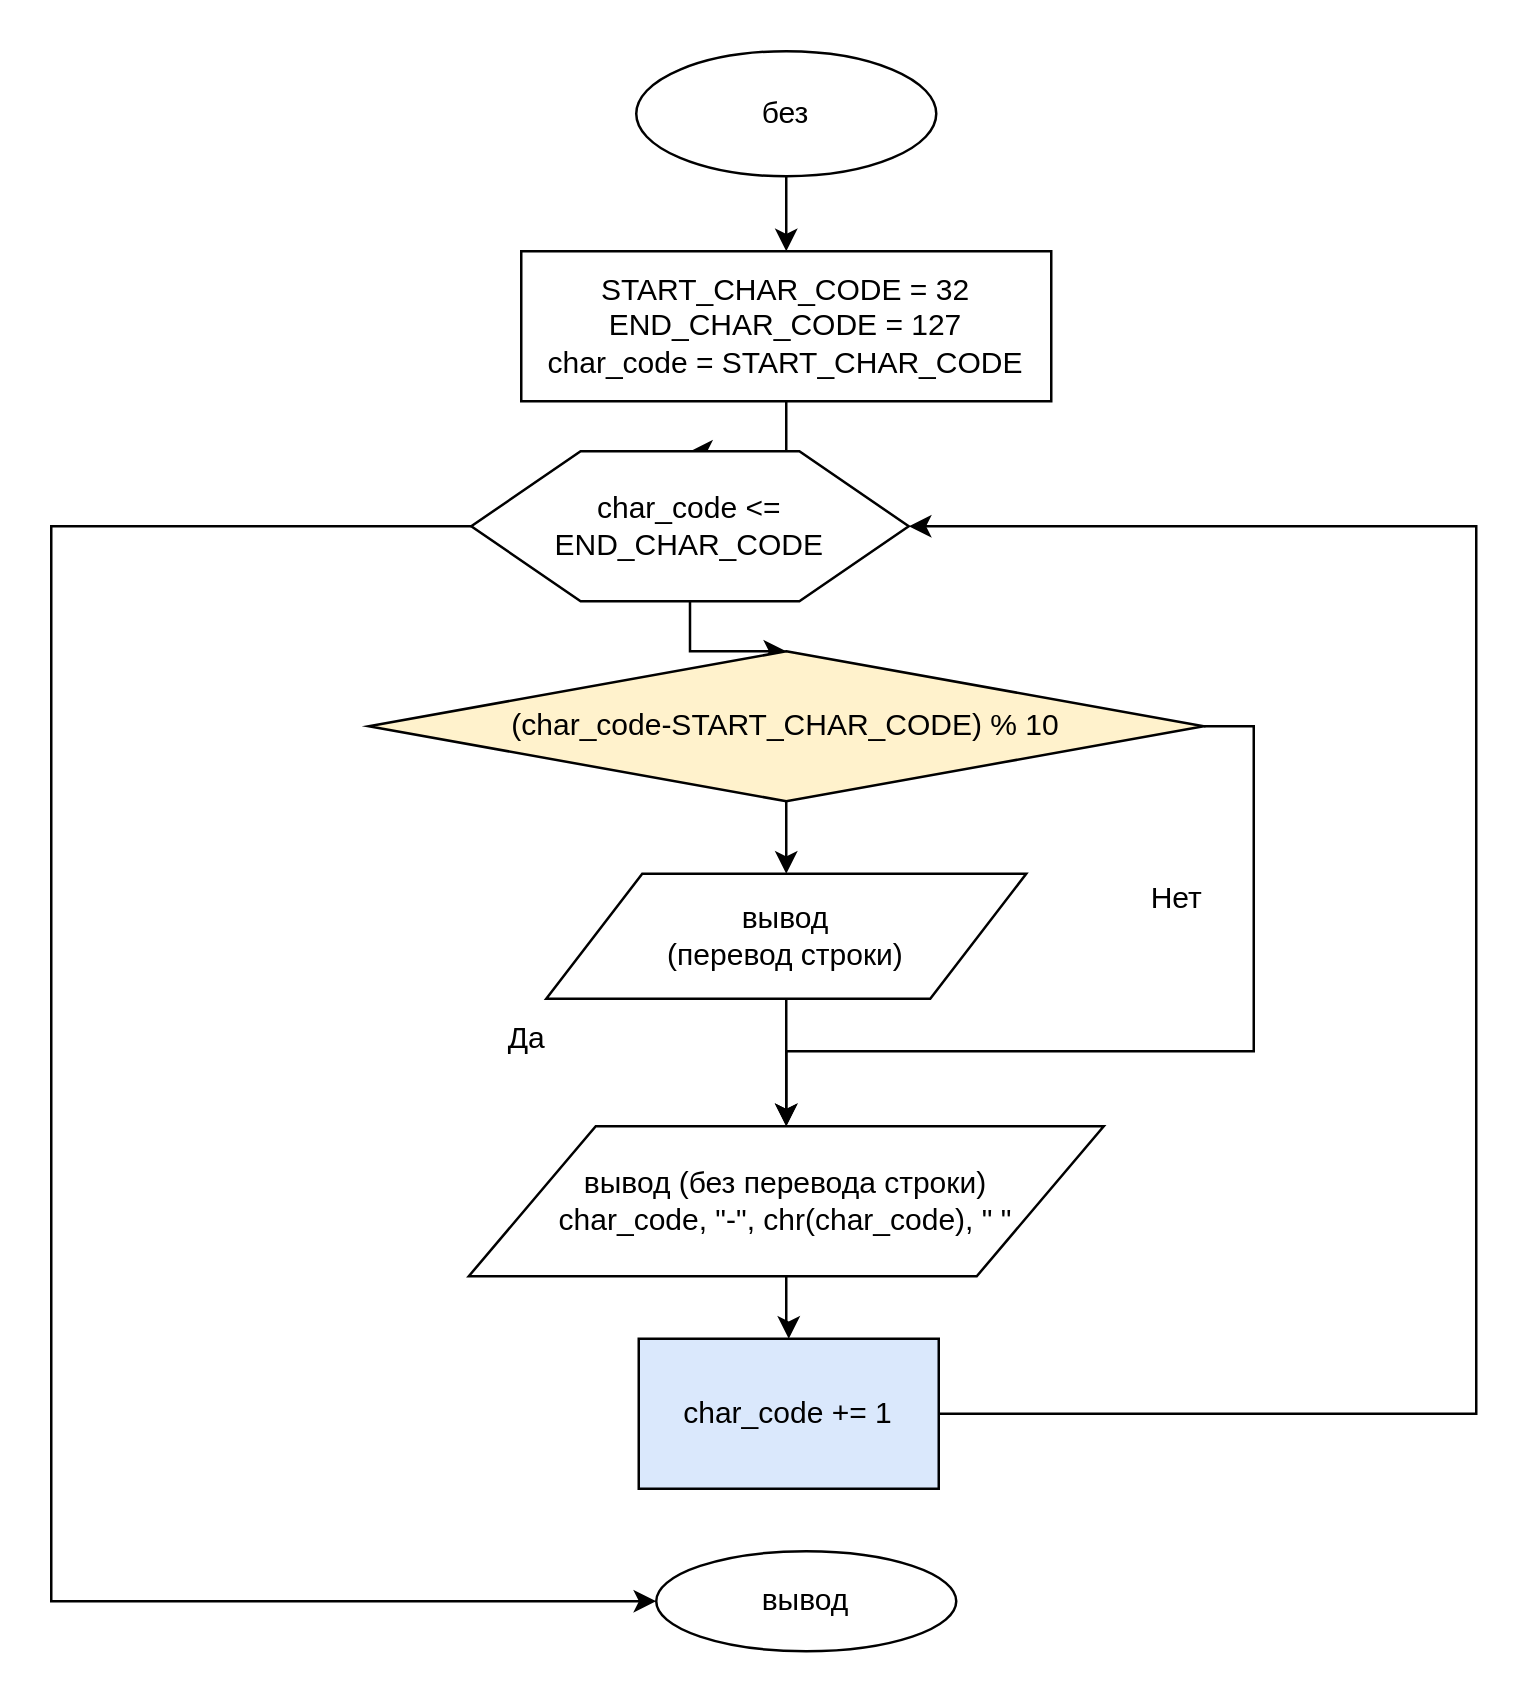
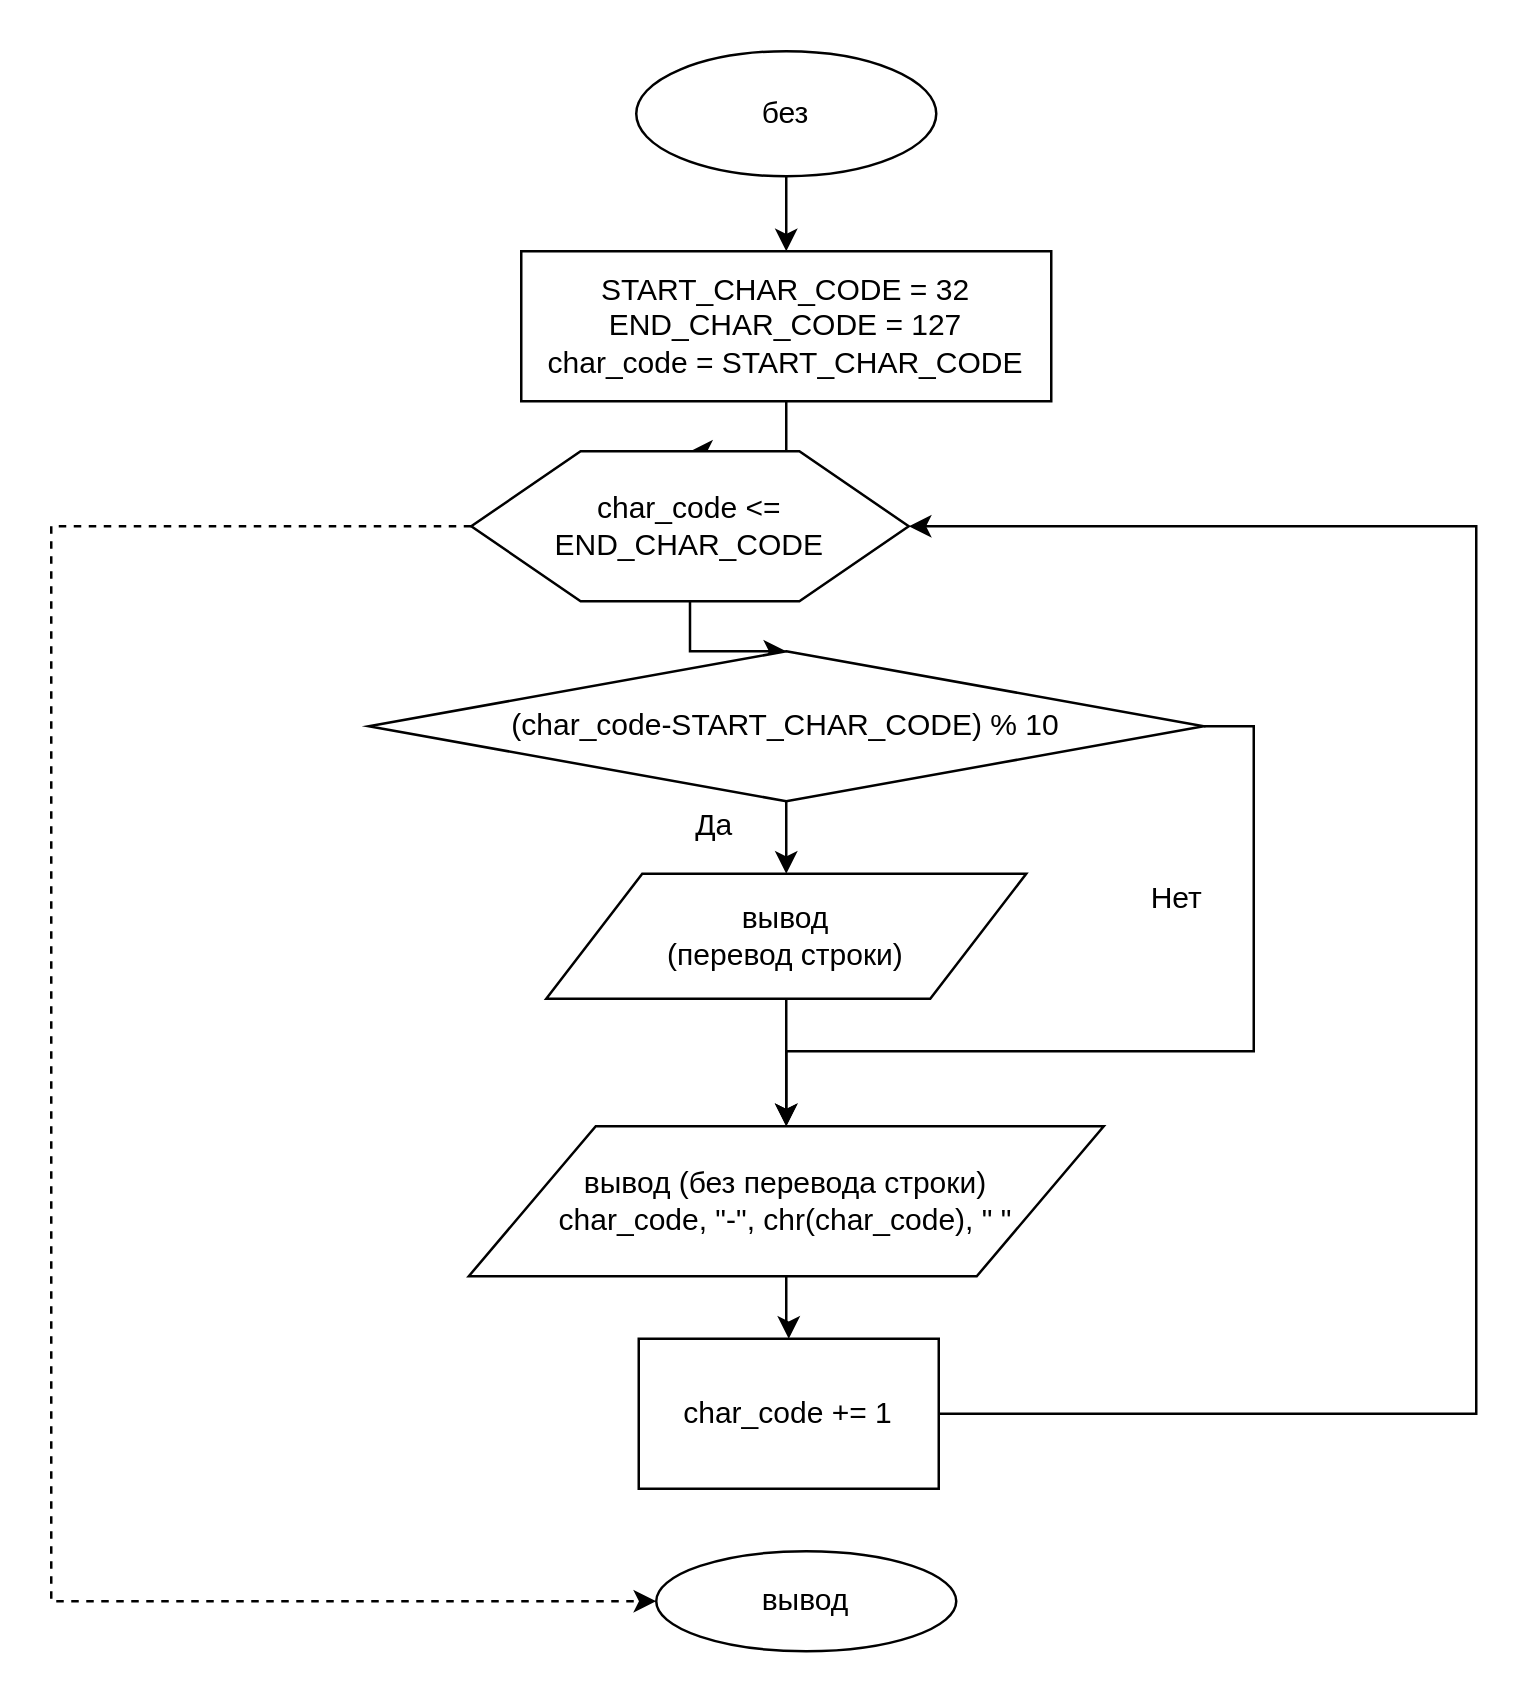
node "(char_code-START_CHAR_CODE) % 10": fillcolor #fff2cc -> #ffffff
node "Да": moved (526, 1039) -> (714, 826)
edge "char_code <= END_CHAR_CODE" -> "вывод": style solid -> dashed
node "char_code += 1": fillcolor #dae8fc -> #ffffff
